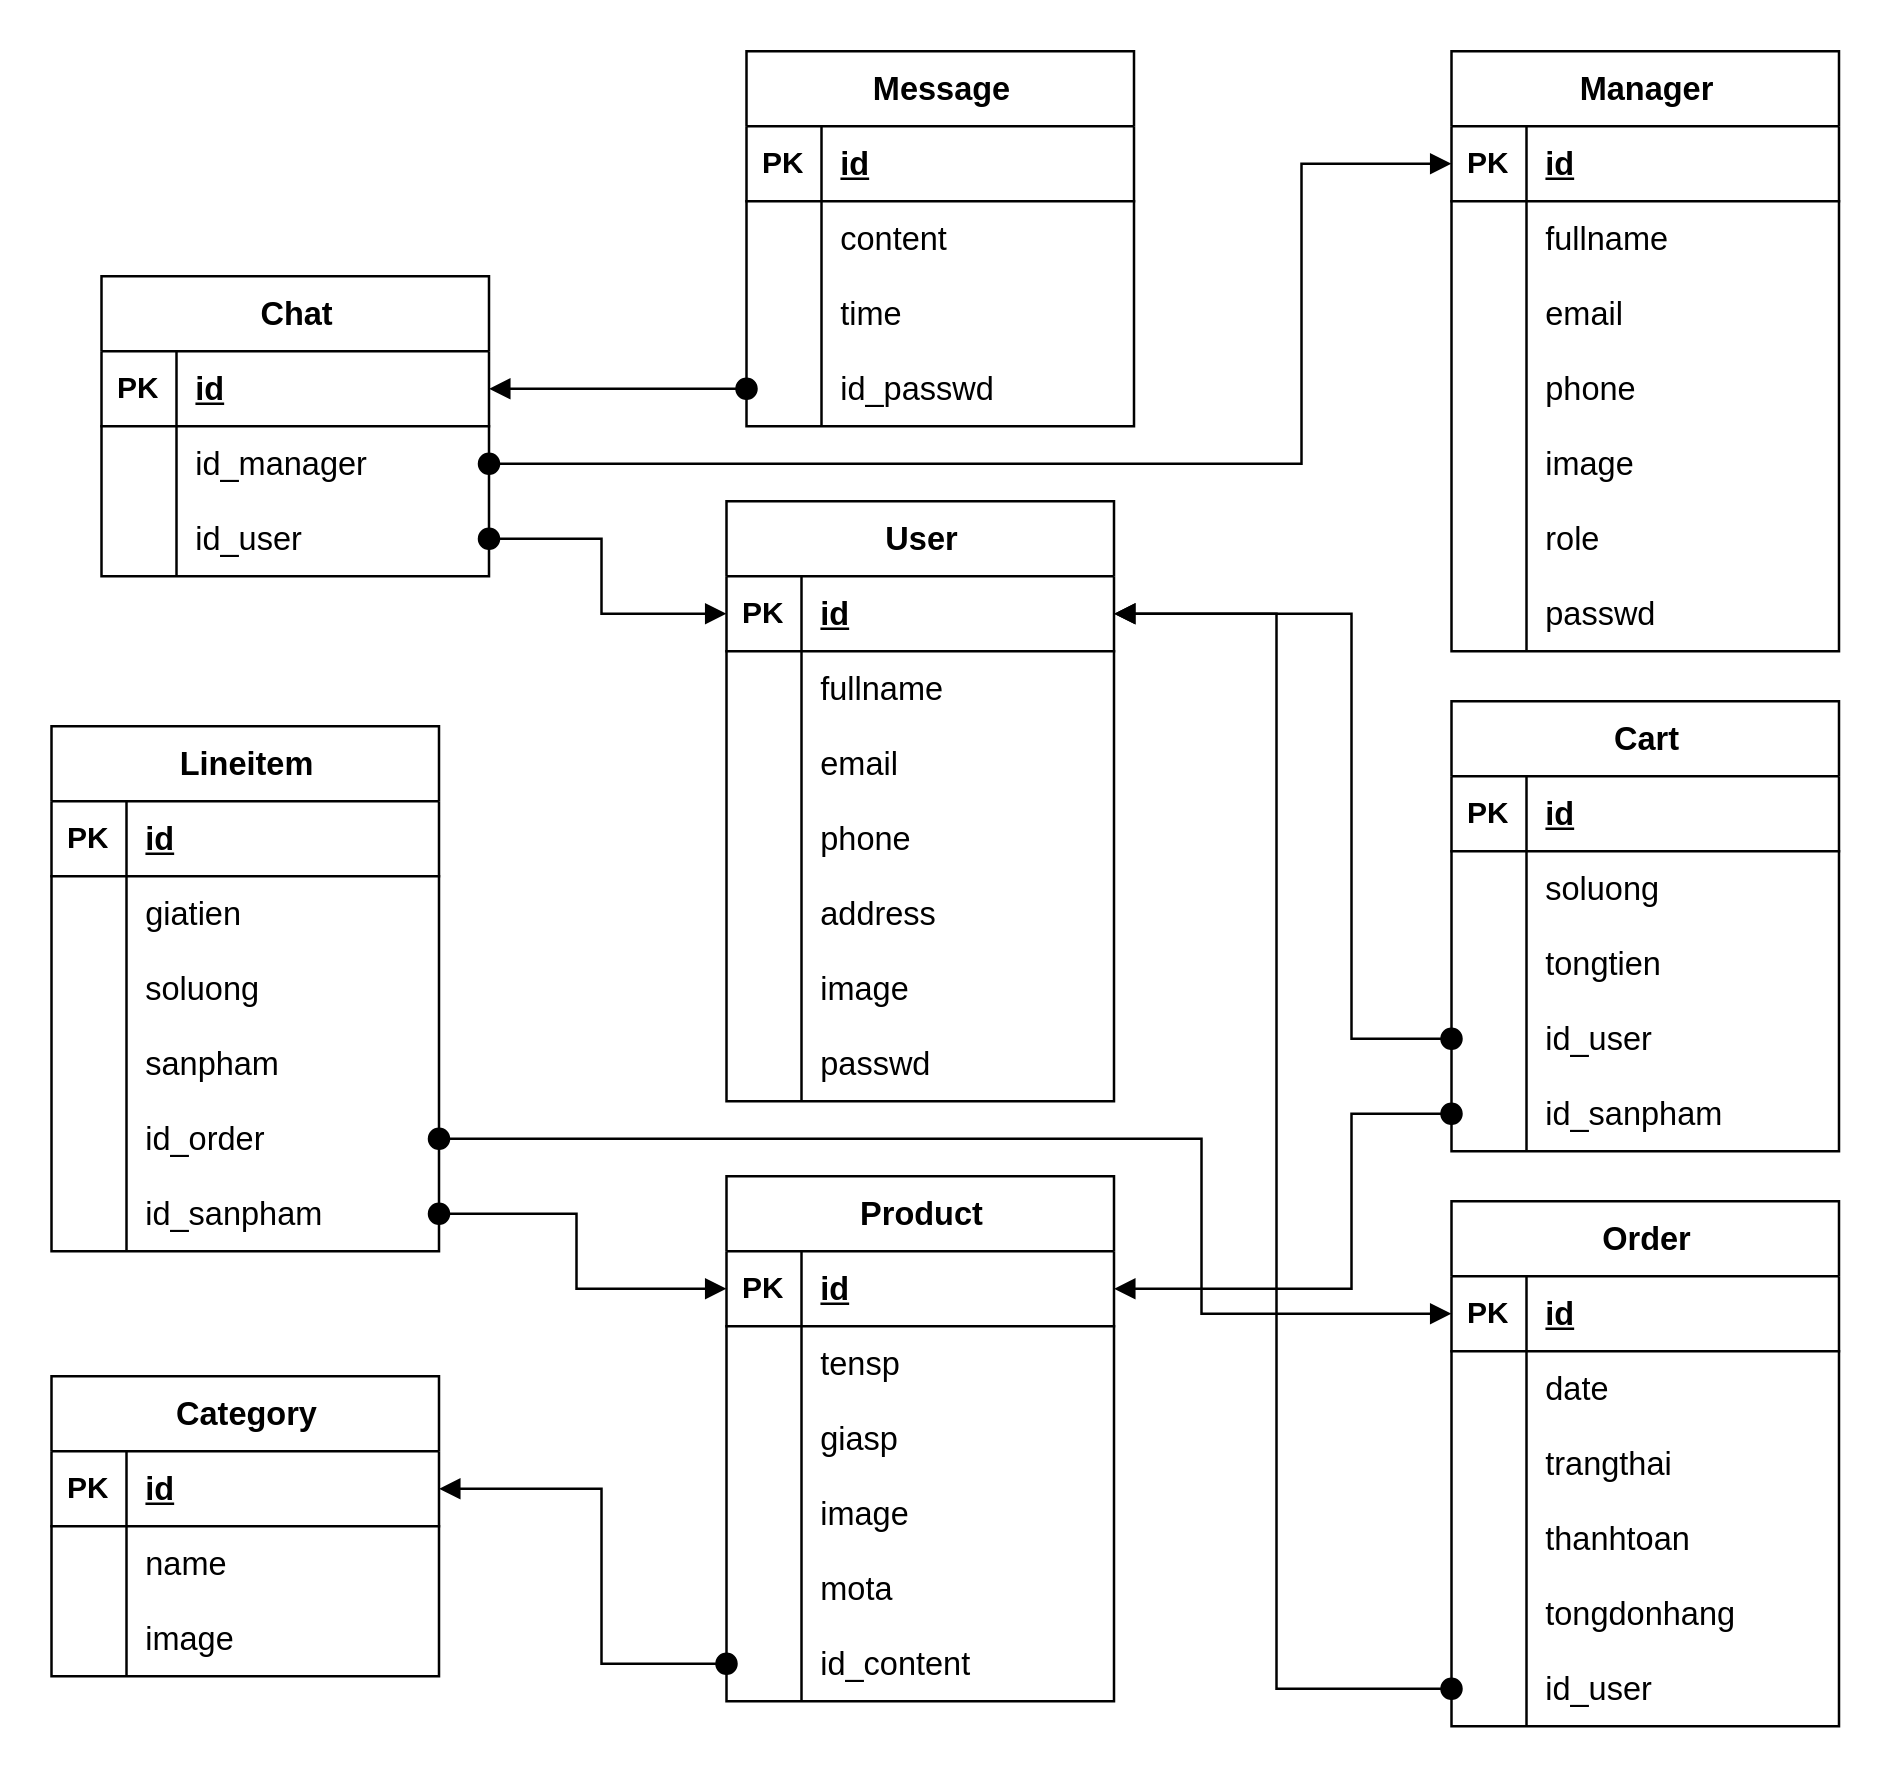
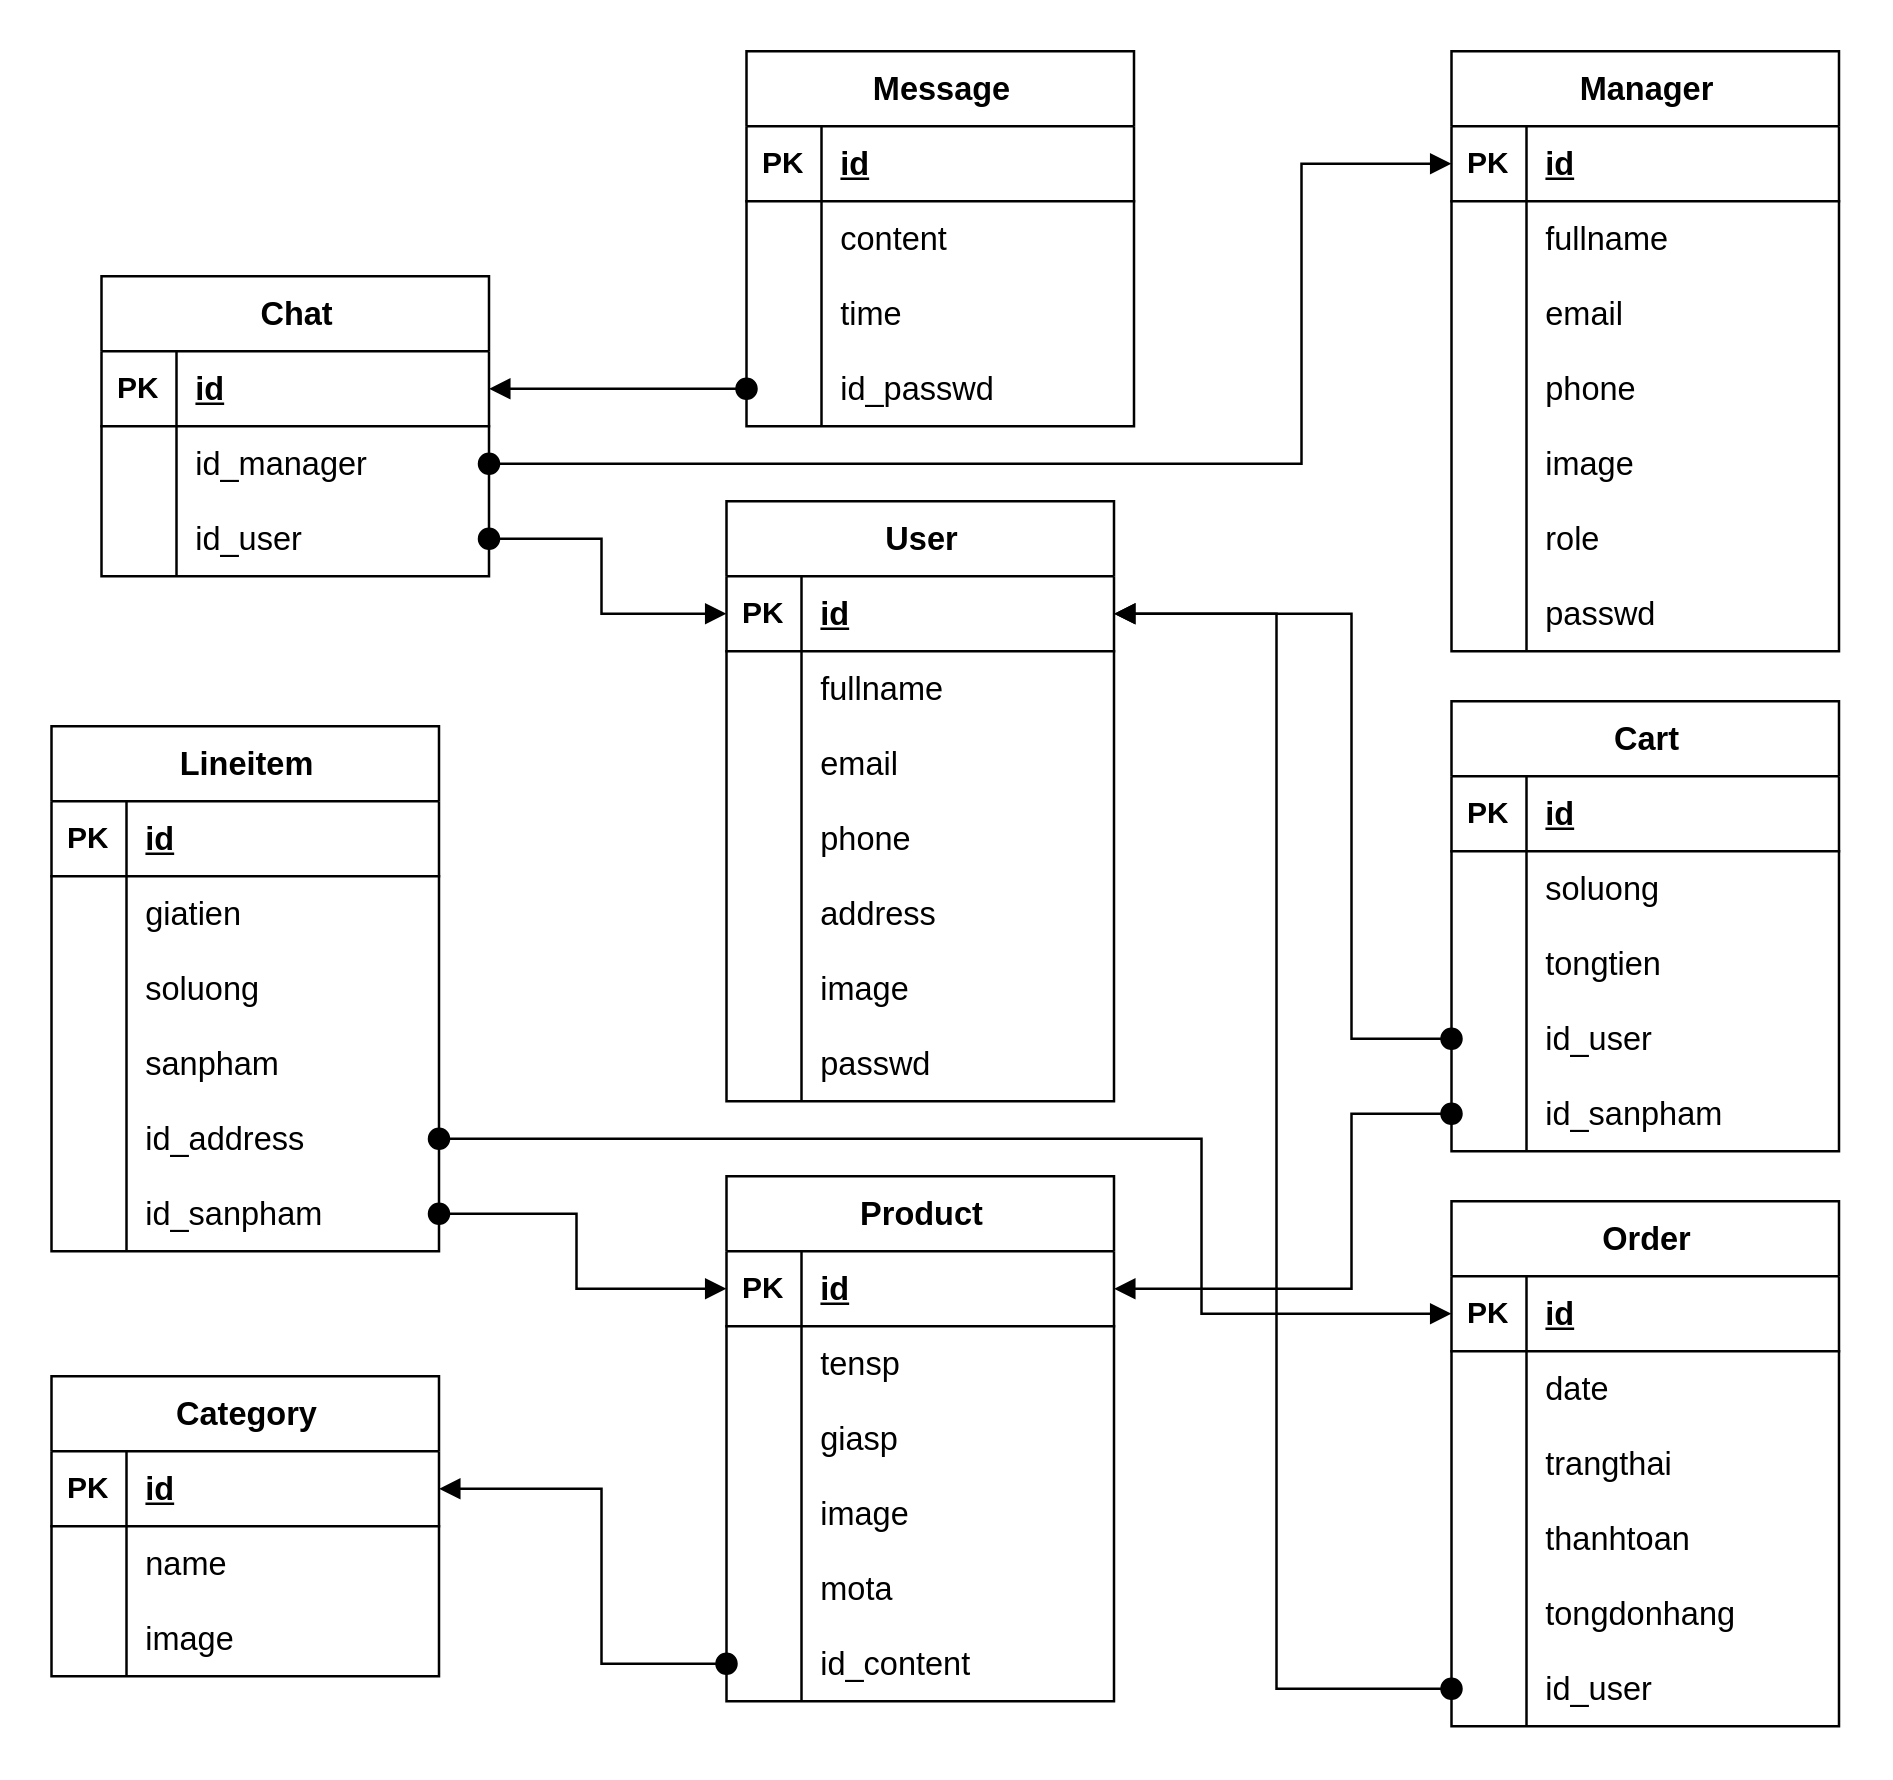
node "id_order": label "id_order" -> "id_address"
